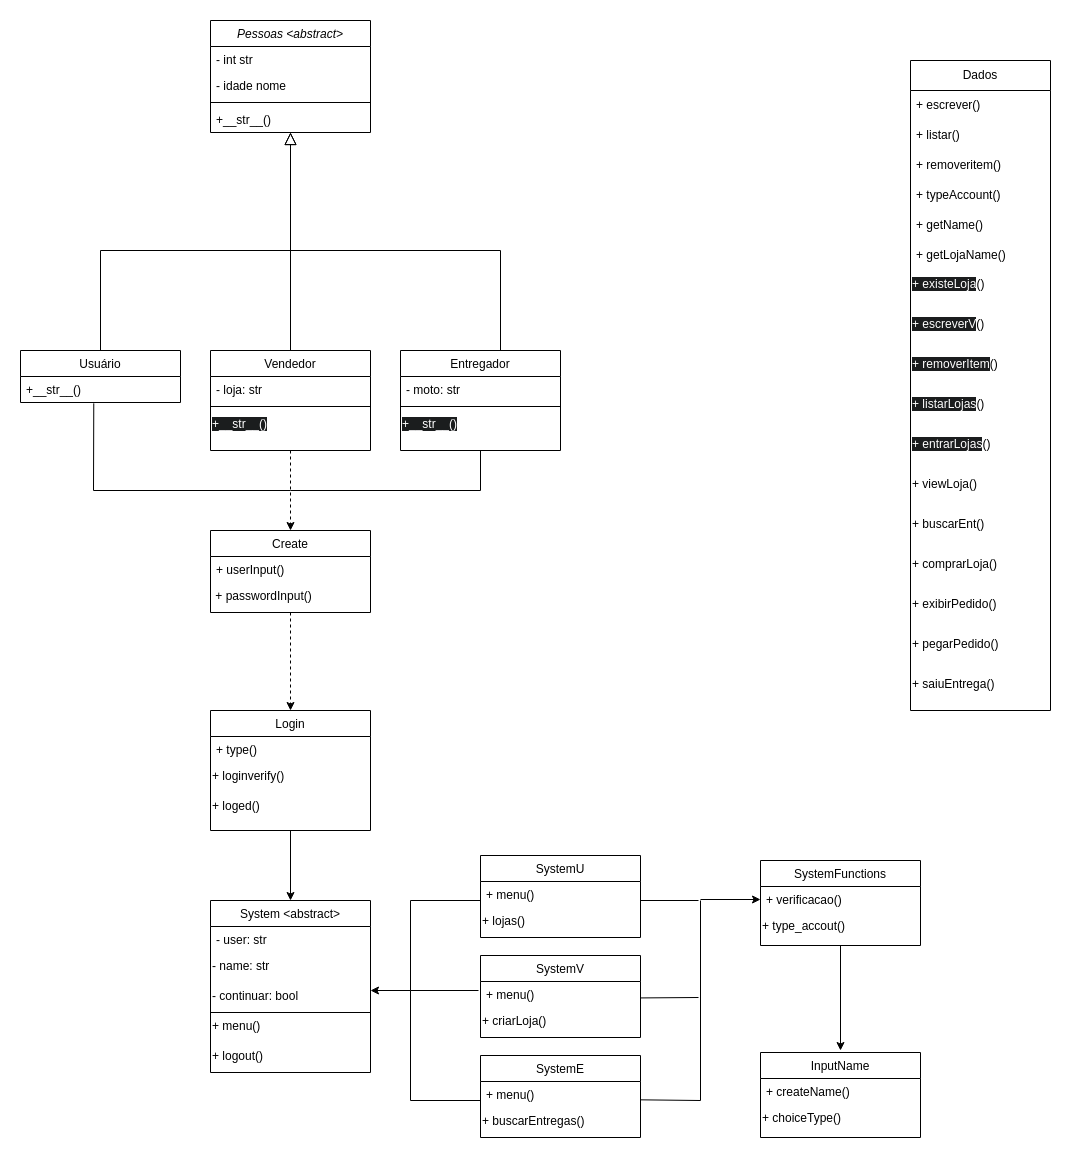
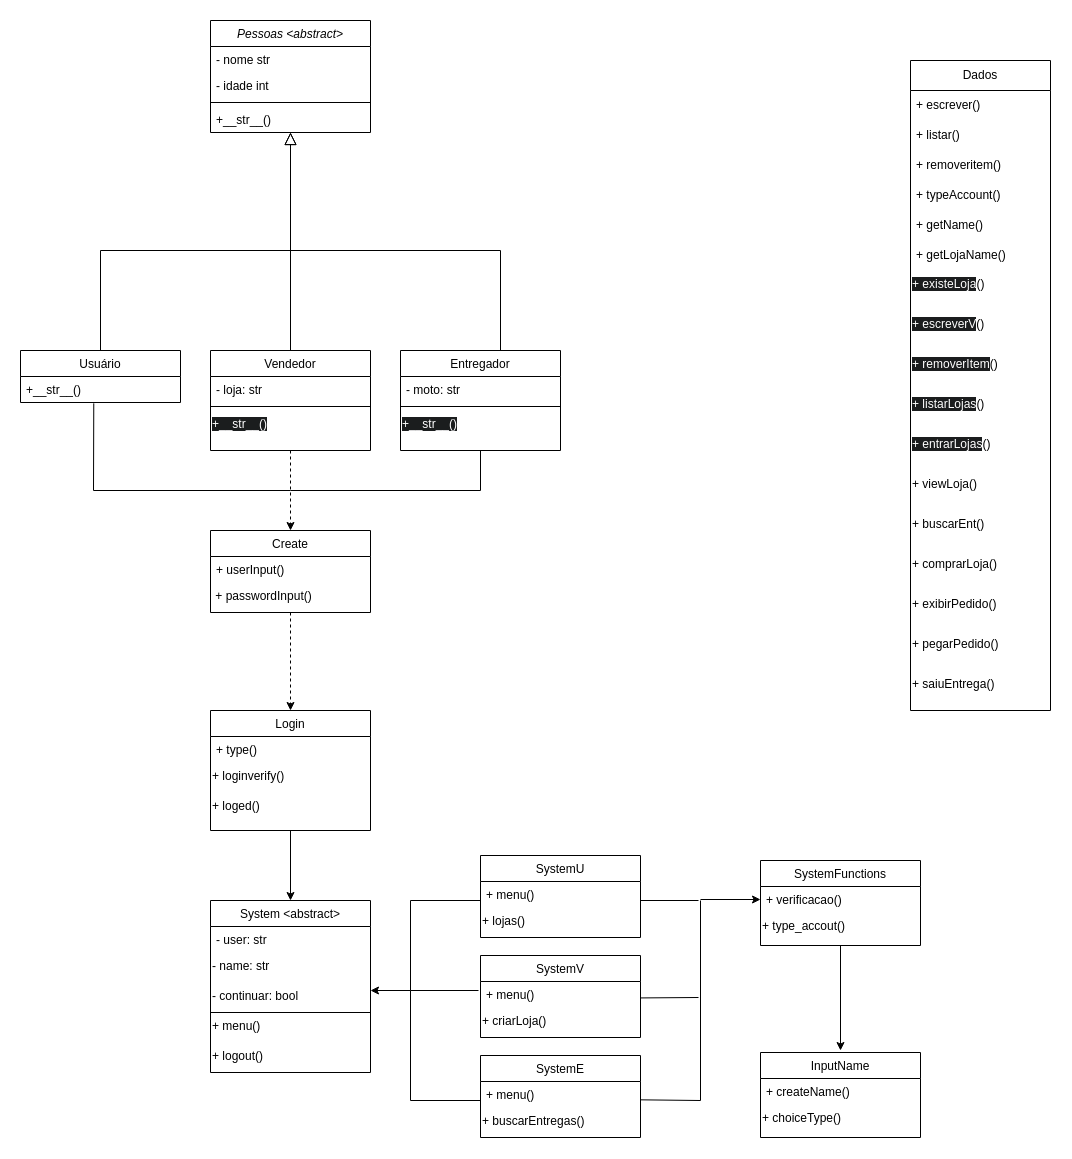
node "- int str": label "- int str" -> "- nome str"
node "- idade nome": label "- idade nome" -> "- idade int"
